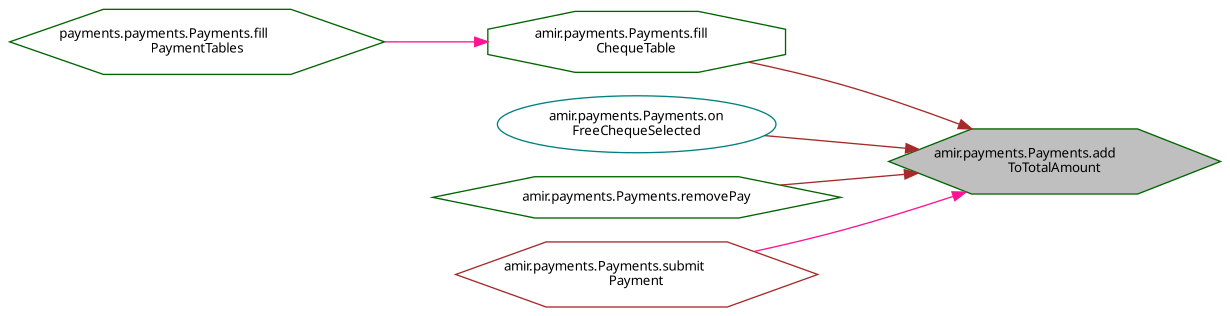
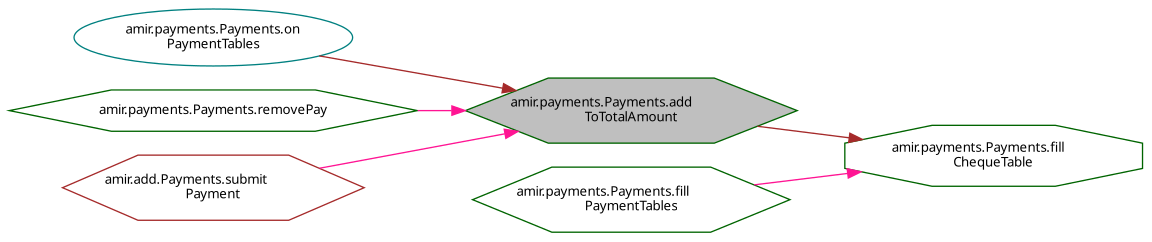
node "payments.payments.Payments.fill PaymentTables": label "payments.payments.Payments.fill PaymentTables" -> "amir.payments.Payments.fill PaymentTables"
edge "amir.payments.Payments.fill ChequeTable" -> "amir.payments.Payments.add ToTotalAmount": reversed
node "amir.payments.Payments.on FreeChequeSelected": label "amir.payments.Payments.on FreeChequeSelected" -> "amir.payments.Payments.on PaymentTables"
edge "amir.payments.Payments.removePay" -> "amir.payments.Payments.add ToTotalAmount": color brown -> deeppink
node "amir.payments.Payments.submit Payment": label "amir.payments.Payments.submit Payment" -> "amir.add.Payments.submit Payment"
